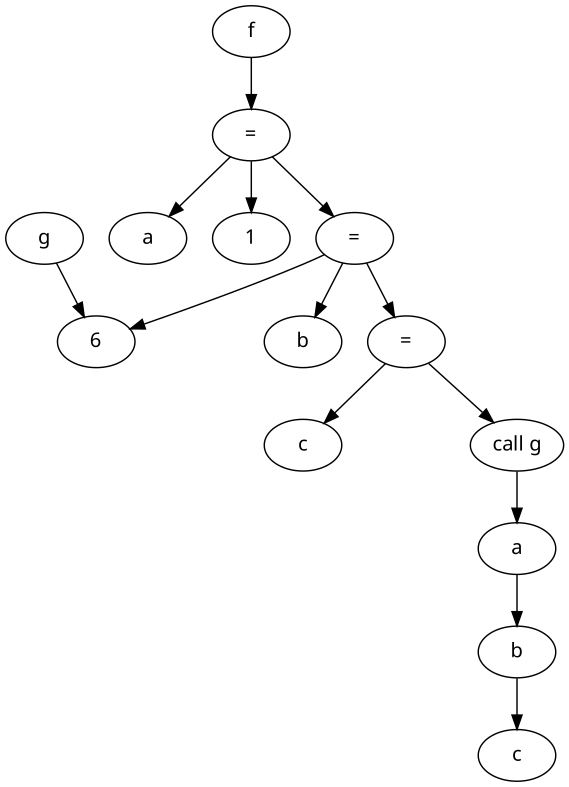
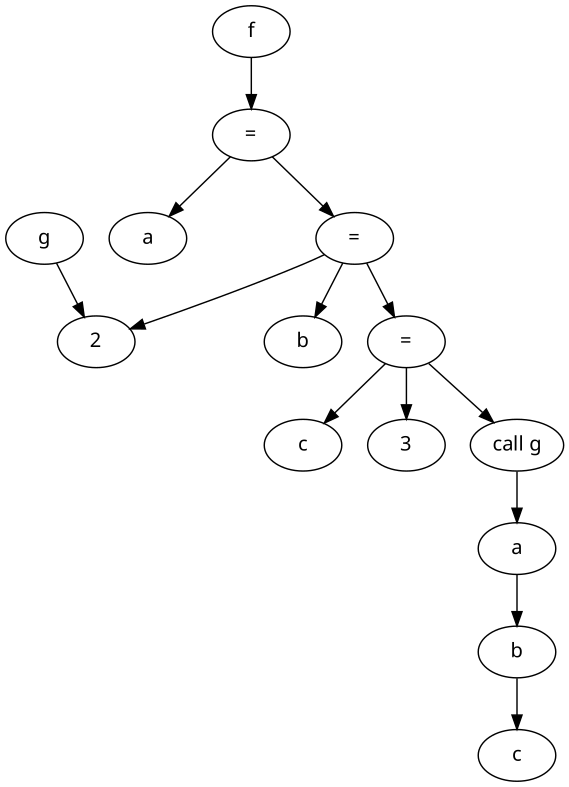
node "1": removed
node "6": label "6" -> "2"
node "3": added
